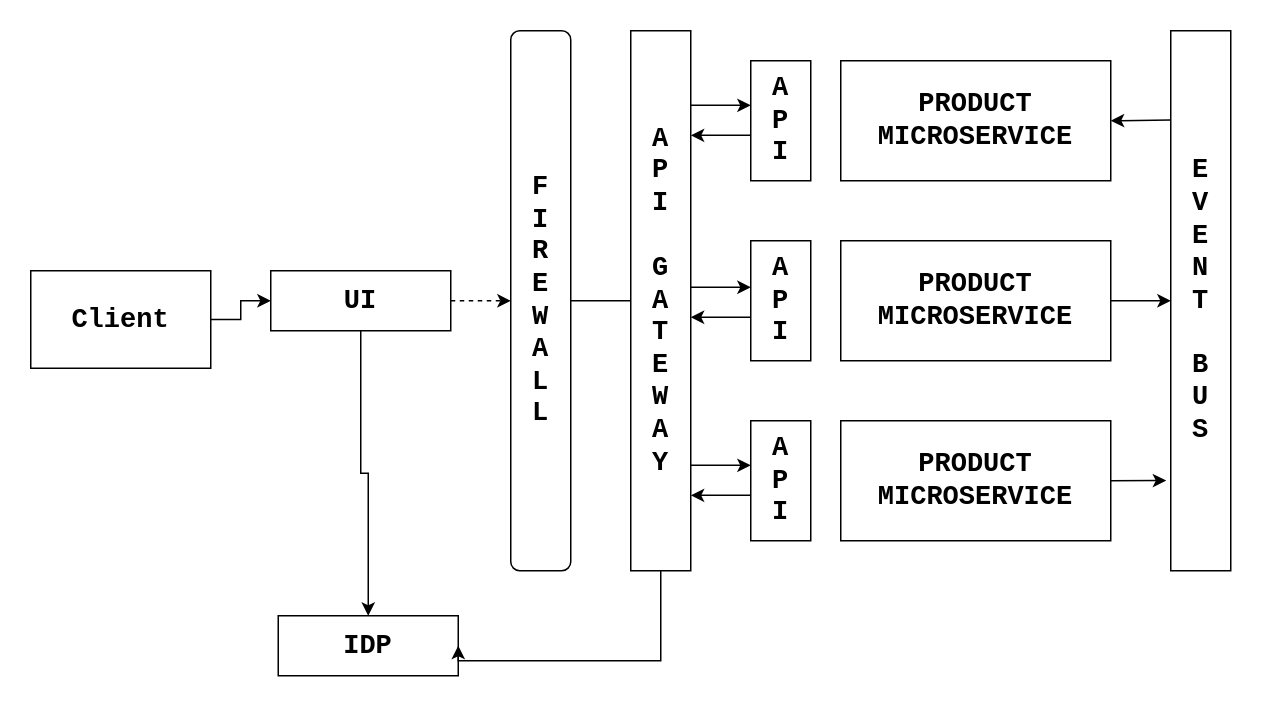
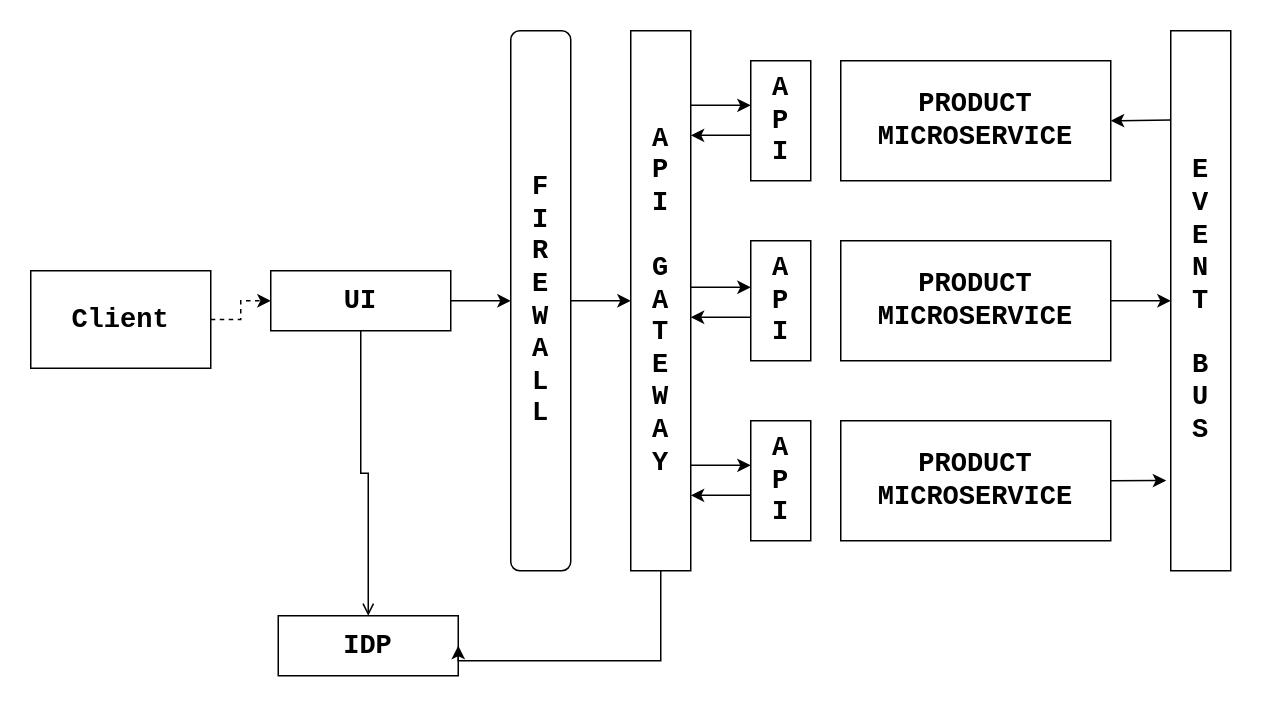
edge "UI" -> "F I R E W A L L": style dashed -> solid
edge "F I R E W A L L" -- "A P I G A T E W A Y": arrowhead none -> classic
edge "Client" -> "UI": style solid -> dashed
edge "UI" -> "IDP": arrowhead classic -> open
